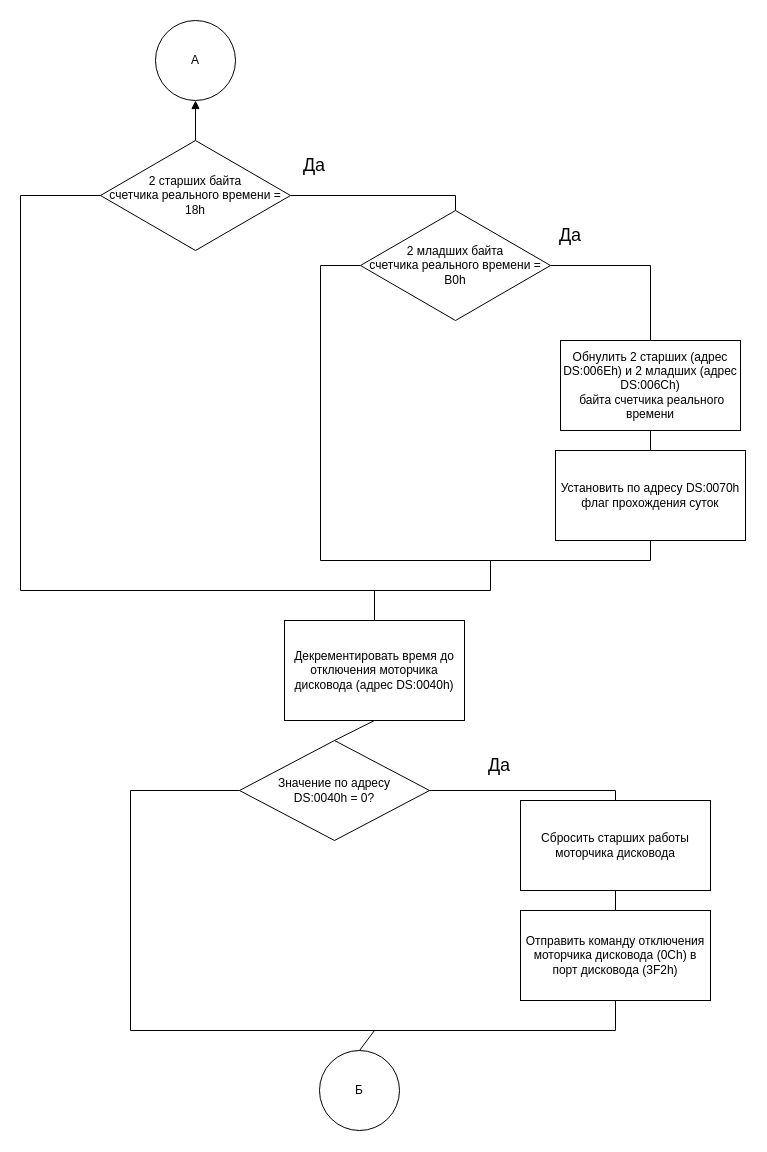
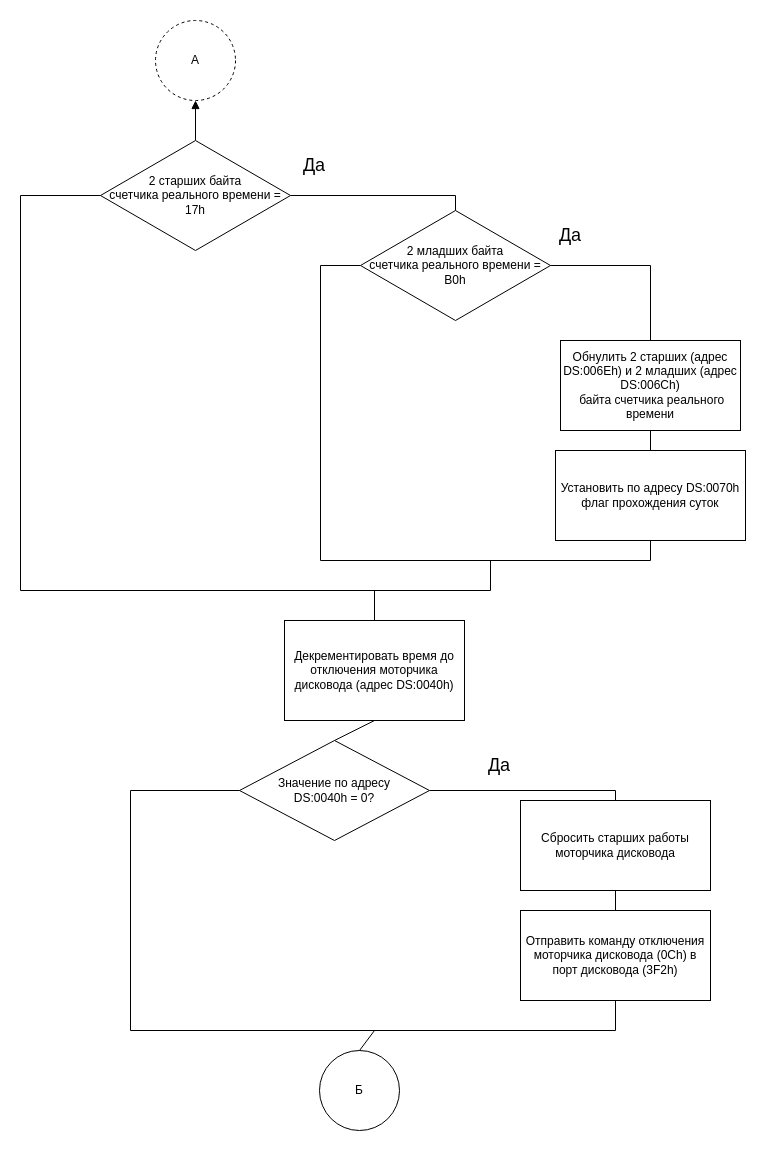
node "A": style solid -> dashed
node "2 старших байта счетчика реального времени = 18h": label "2 старших байта счетчика реального времени = 18h" -> "2 старших байта счетчика реального времени = 17h"
